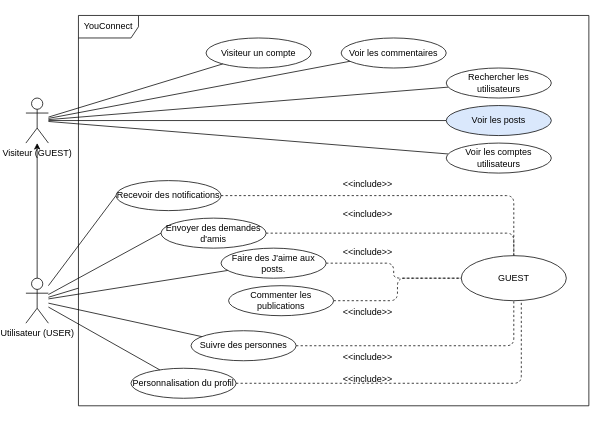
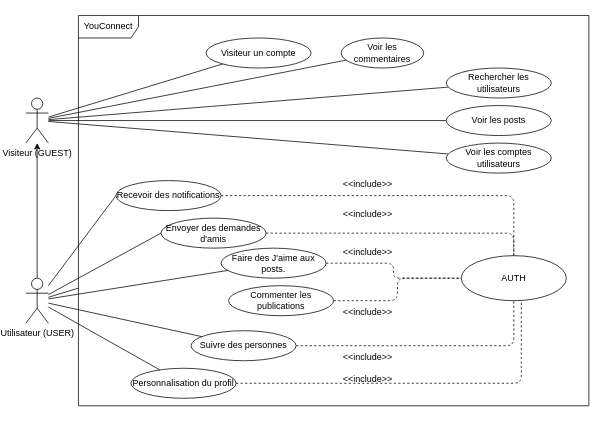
node "Voir les commentaires": size 105x30 -> 83x30
node "Voir les posts": fillcolor #dae8fc -> #ffffff
node "GUEST": label "GUEST" -> "AUTH"
